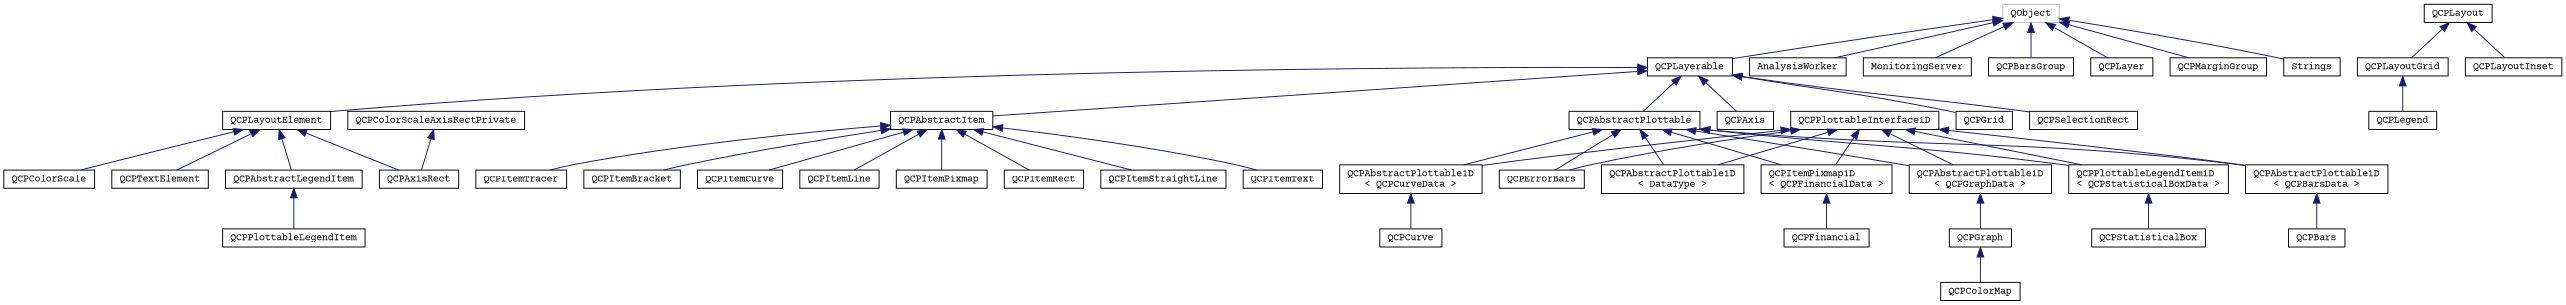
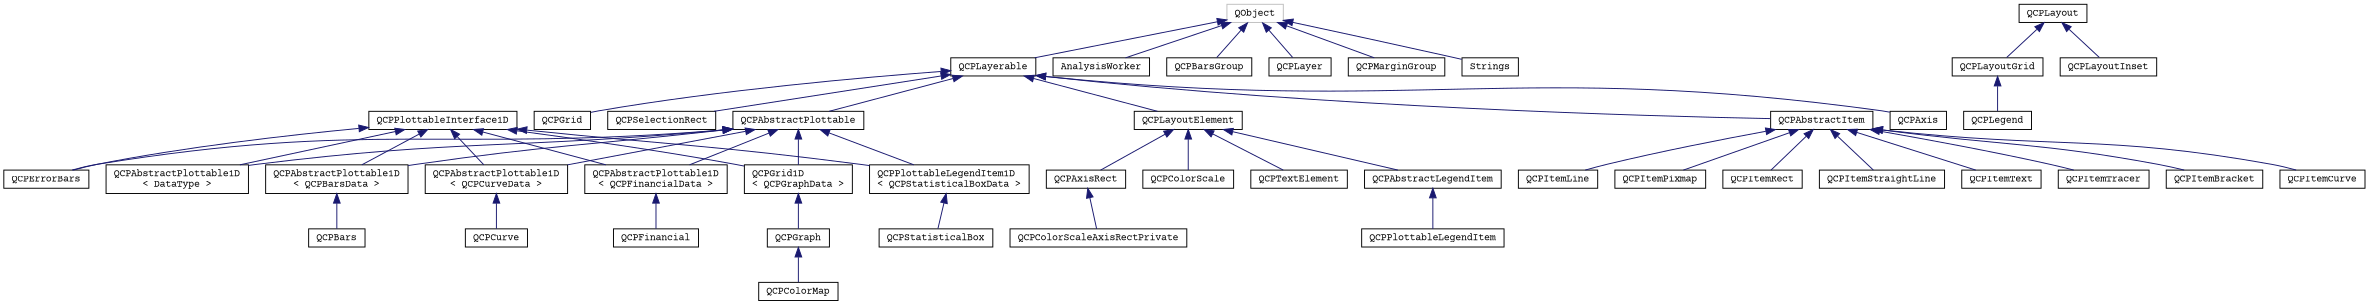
node "MonitoringServer": removed
edge "QCPAxisRect" -> "QCPColorScaleAxisRectPrivate": reversed
node "QCPItemPixmap1D < QCPFinancialData >": label "QCPItemPixmap1D < QCPFinancialData >" -> "QCPAbstractPlottable1D < QCPFinancialData >"
node "QCPAbstractPlottable1D < QCPGraphData >": label "QCPAbstractPlottable1D < QCPGraphData >" -> "QCPGrid1D < QCPGraphData >"
